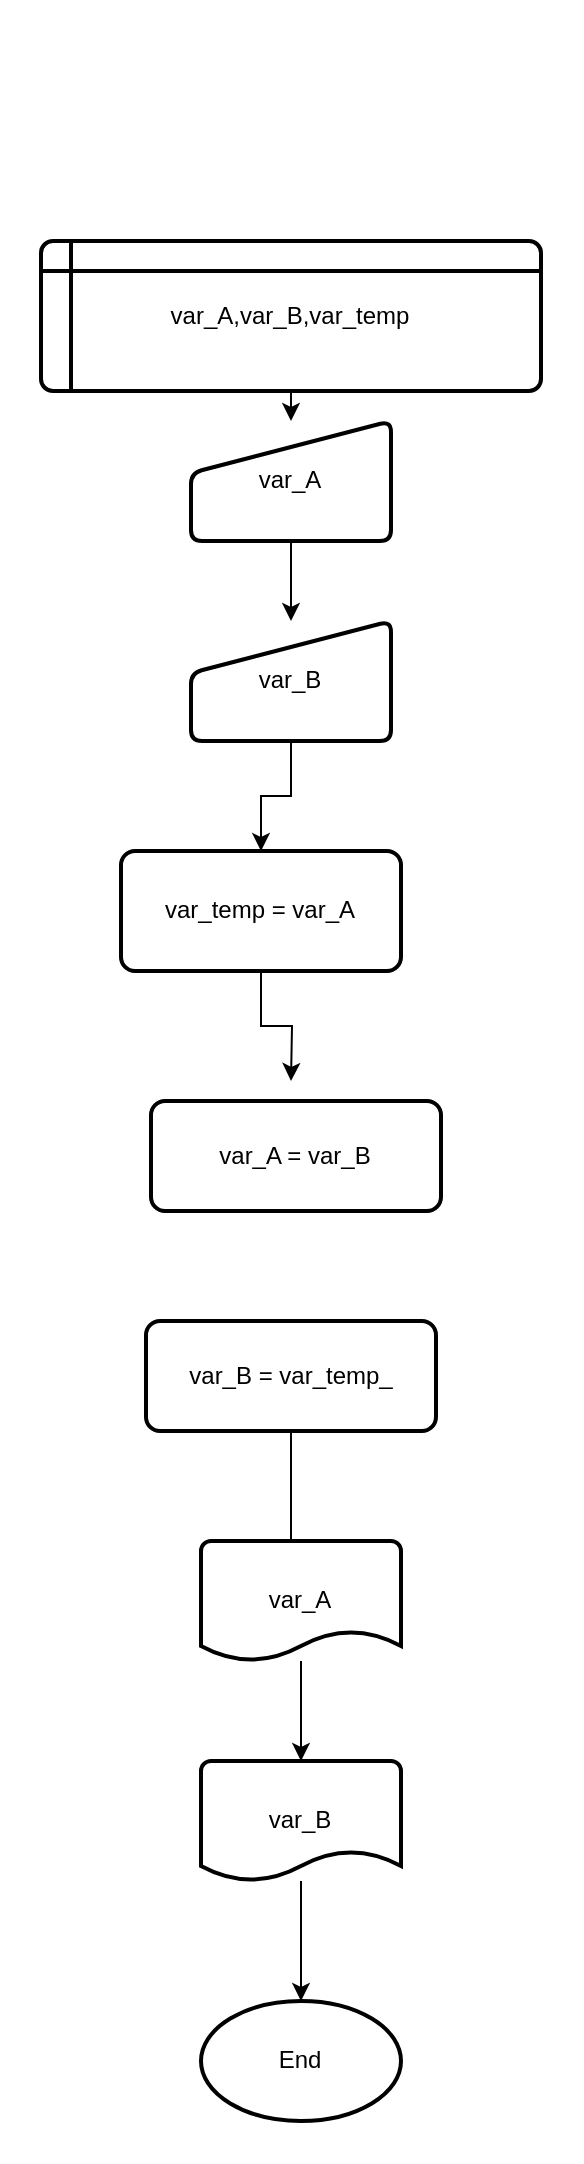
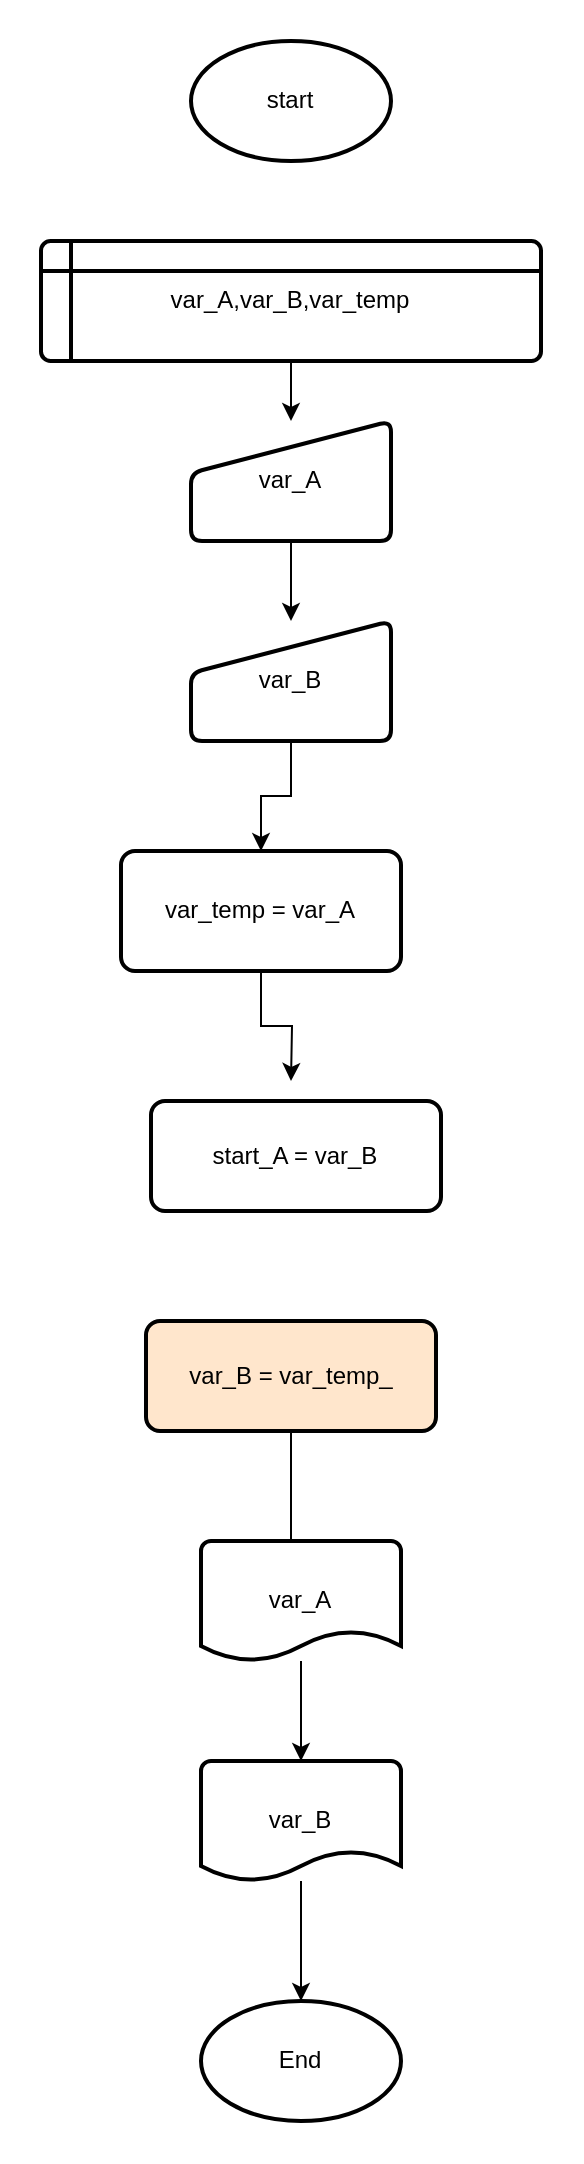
node "start": added
node "var_A,var_B,var_temp": size 500x150 -> 500x120
node "var_A = var_B": label "var_A = var_B" -> "start_A = var_B"
node "var_B = var_temp_": fillcolor #ffffff -> #ffe6cc
